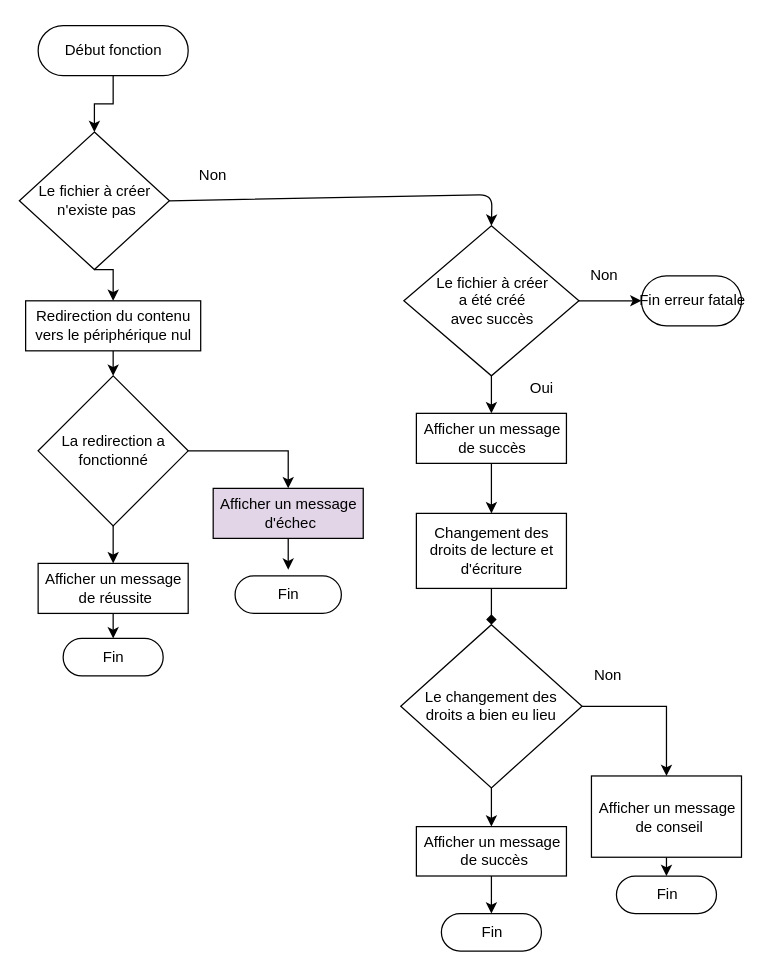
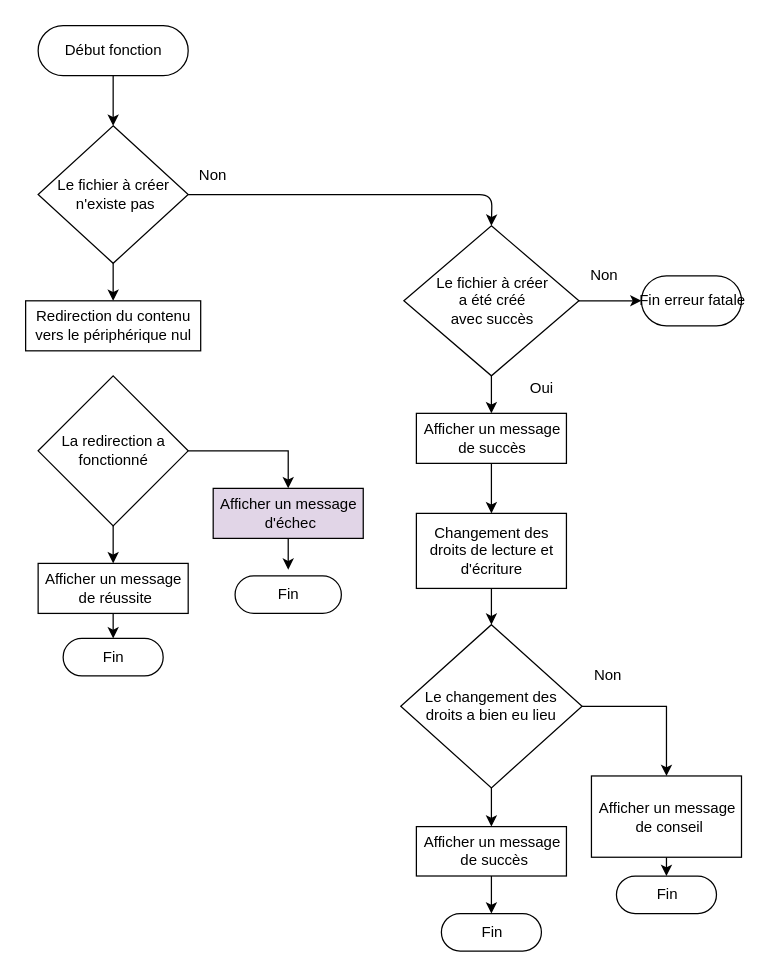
node "Le fichier à créer n'existe pas": moved (94, 201) -> (113, 194)
edge "Redirection du contenu vers le périphérique nul" -> "La redirection a fonctionné": removed
edge "Changement des droits de lecture et d'écriture" -> "Le changement des droits a bien eu lieu": arrowhead diamond -> classic
